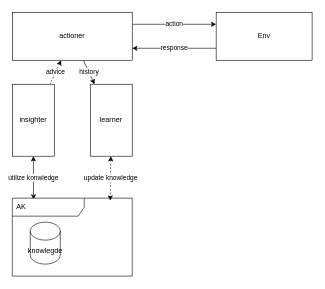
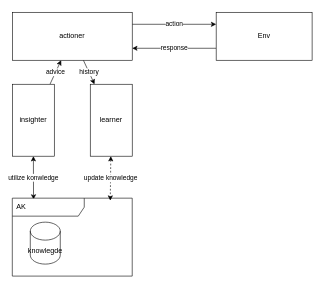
edge "insighter" -> "actioner": style dashed -> solid
